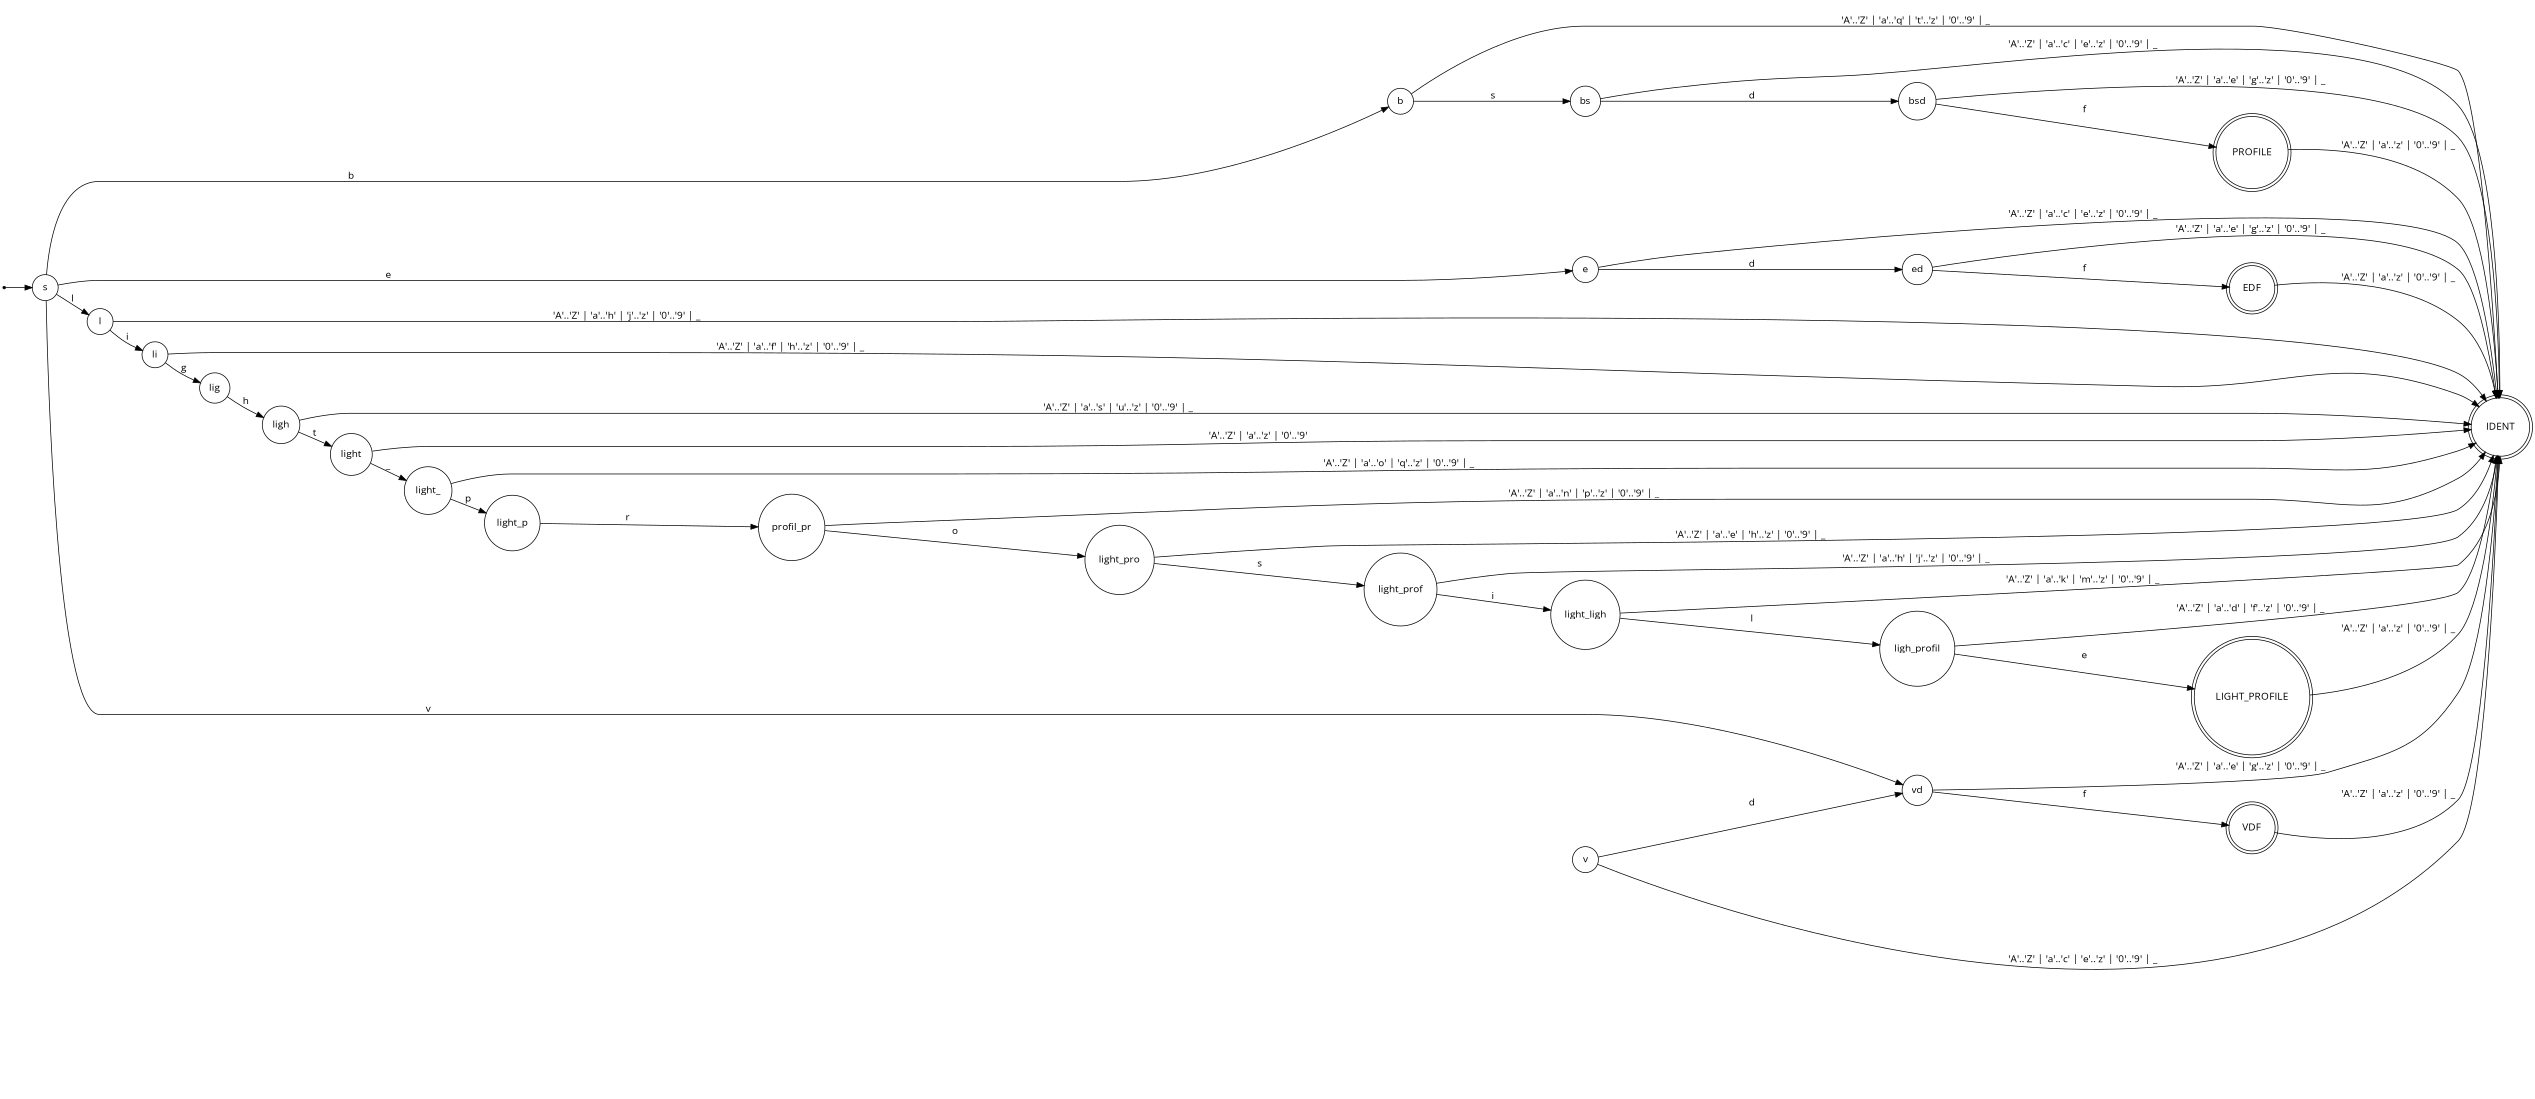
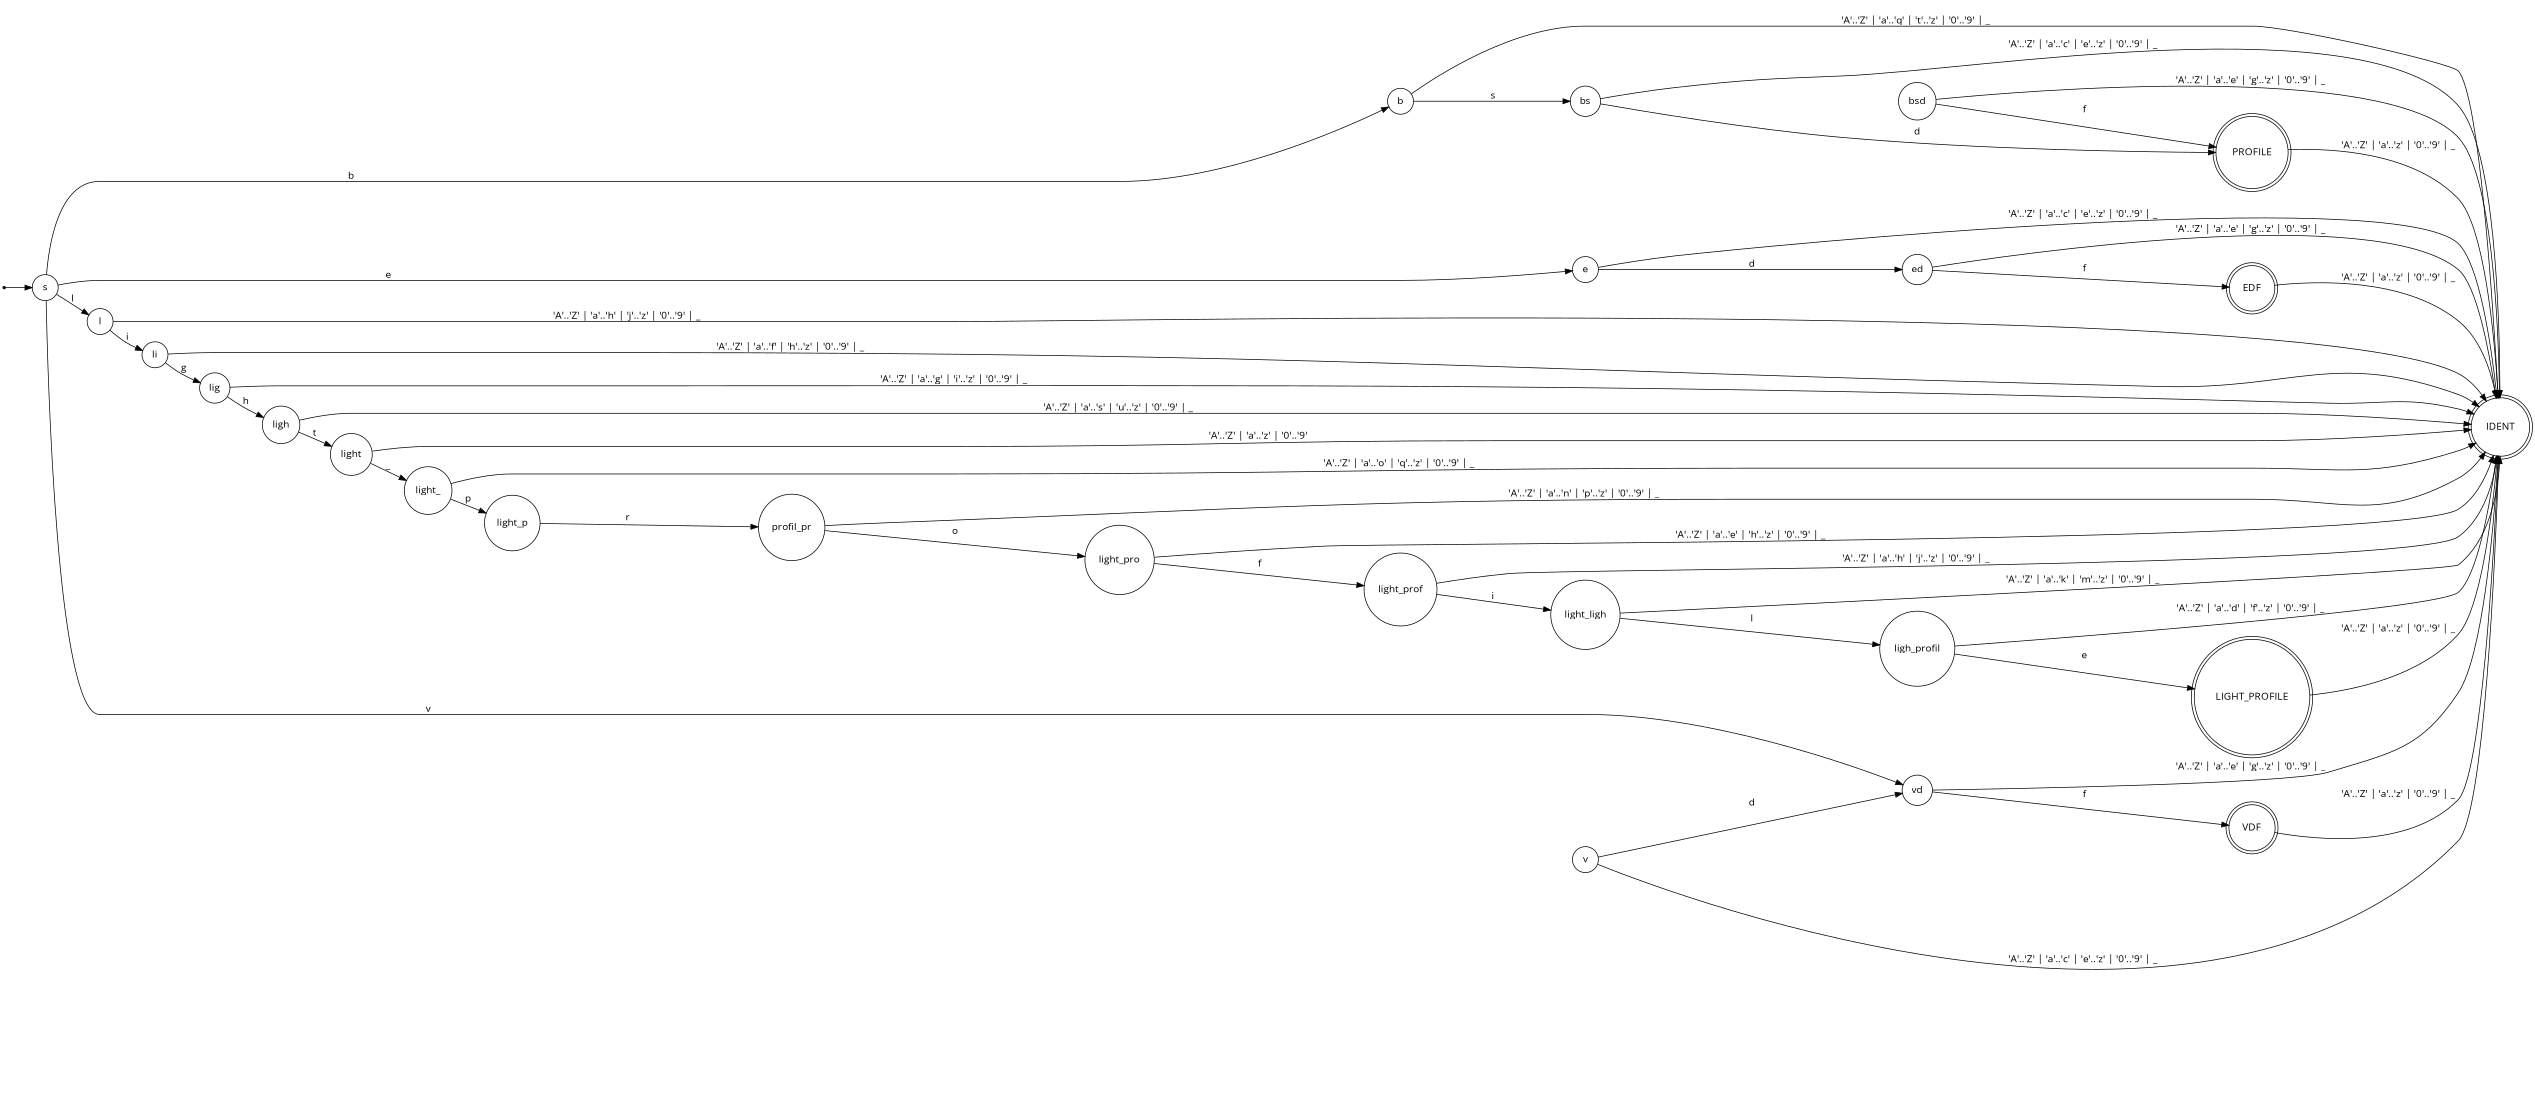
edge "bs" -> "bsd": now "bs" -> "PROFILE"
edge "lig" -> "IDENT": added, label "'A'..'Z' | 'a'..'g' | 'i'..'z' | '0'..'9' | _"
edge "light_pro" -> "light_prof": label "s" -> "f"
